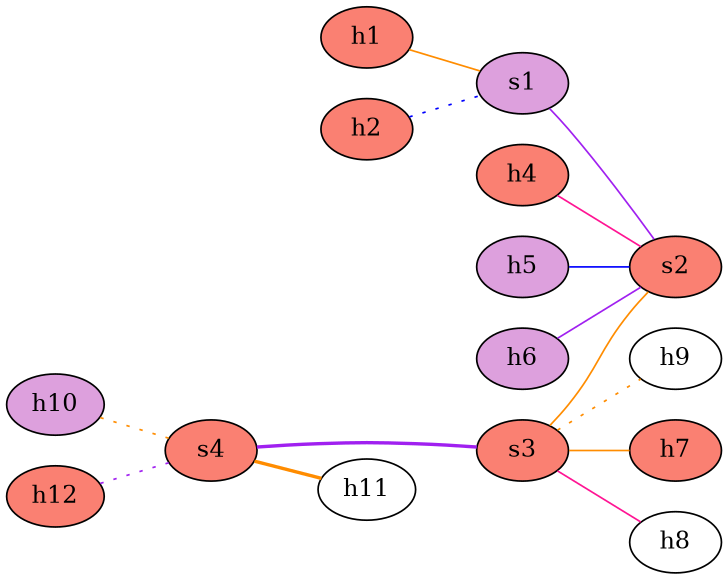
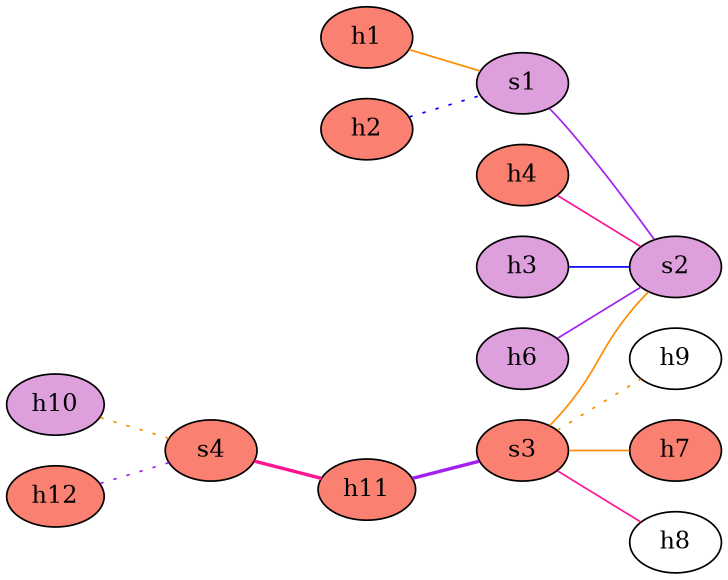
node "h5": label "h5" -> "h3"
node "s2": fillcolor salmon -> plum
edge "s4" -- "s3": now "h11" -- "s3"
edge "s4" -- "h11": color darkorange -> deeppink
node "h11": fillcolor white -> salmon
